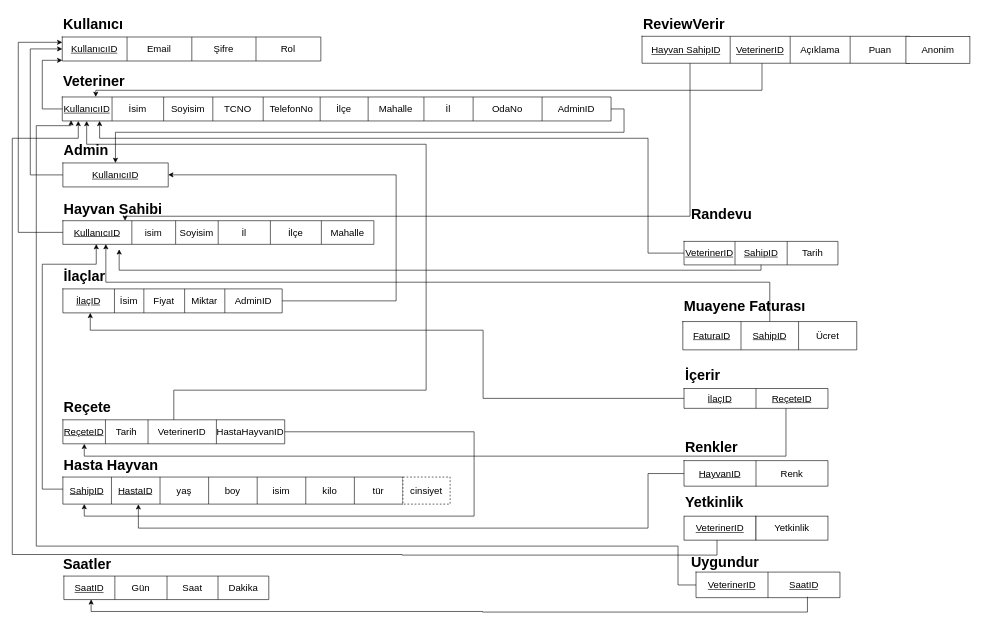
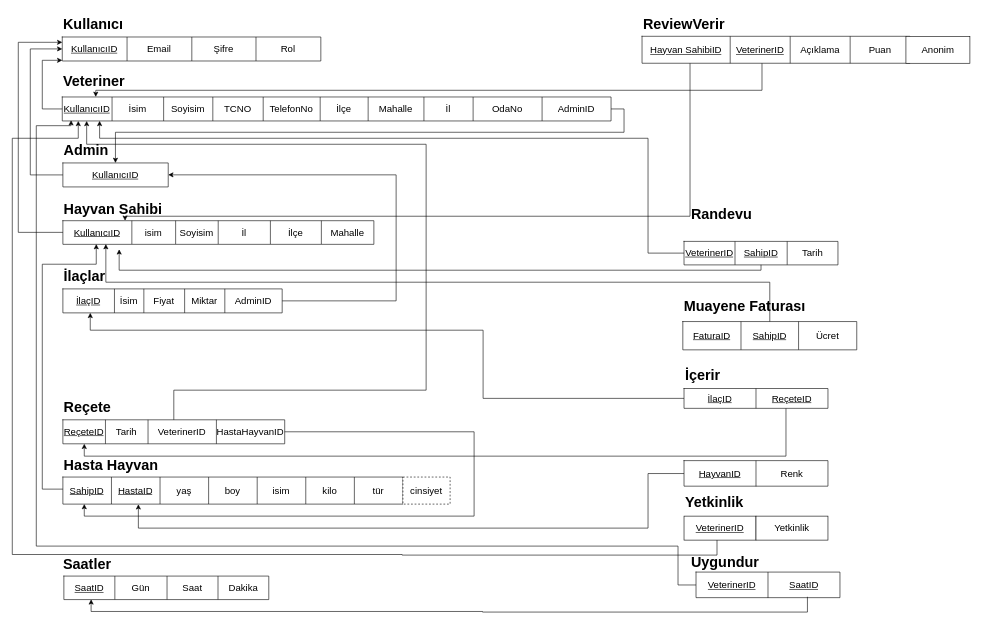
node "Hayvan SahipID": label "Hayvan SahipID" -> "Hayvan SahibiID"
node "Renkler": removed
